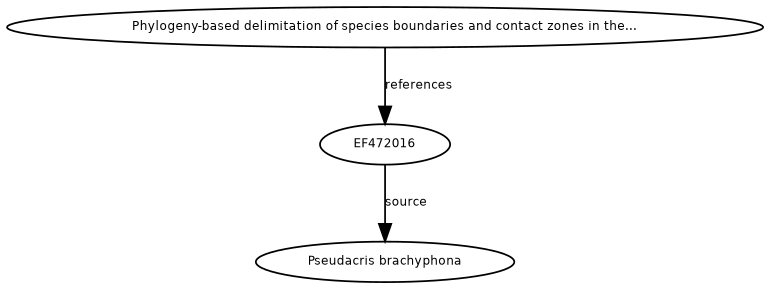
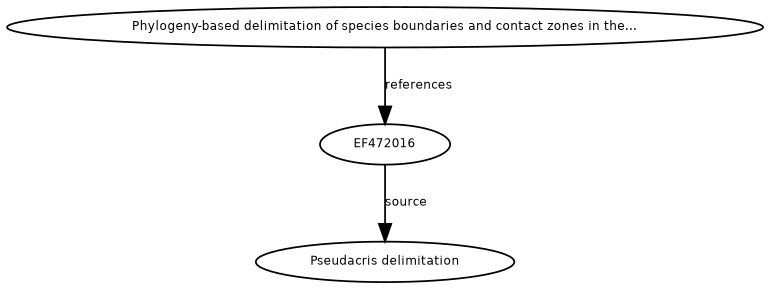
node "Pseudacris brachyphona": label "Pseudacris brachyphona" -> "Pseudacris delimitation"
